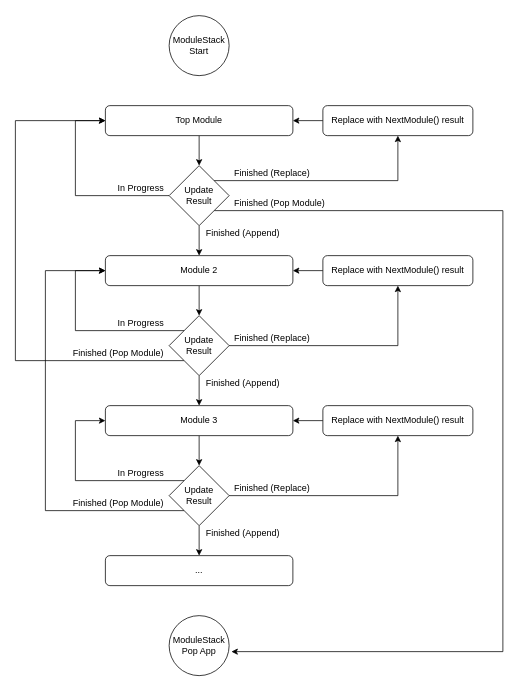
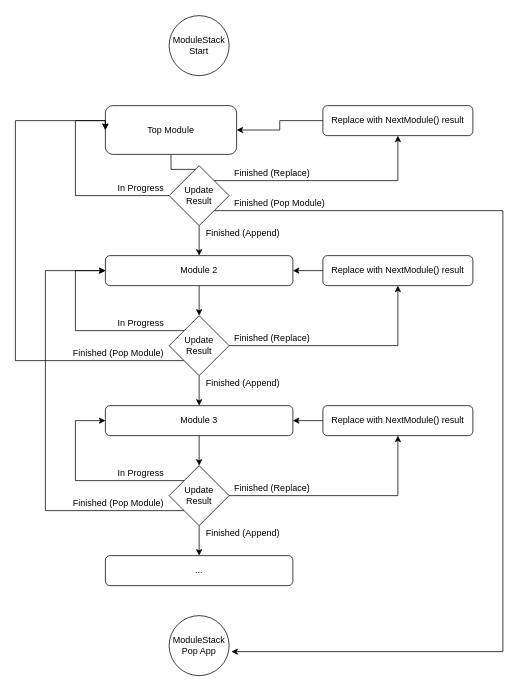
node "Top Module": size 188x30 -> 131x49
